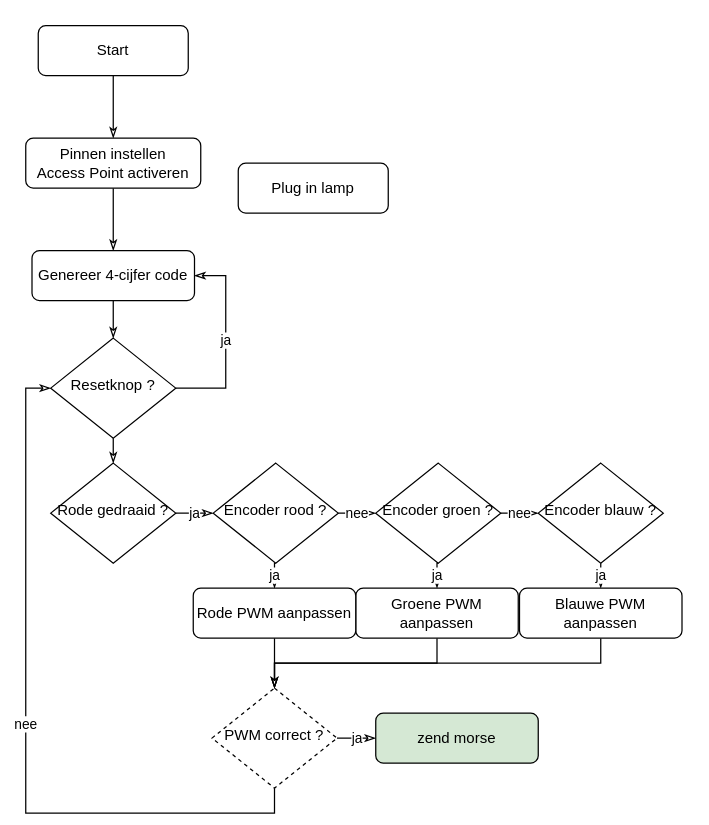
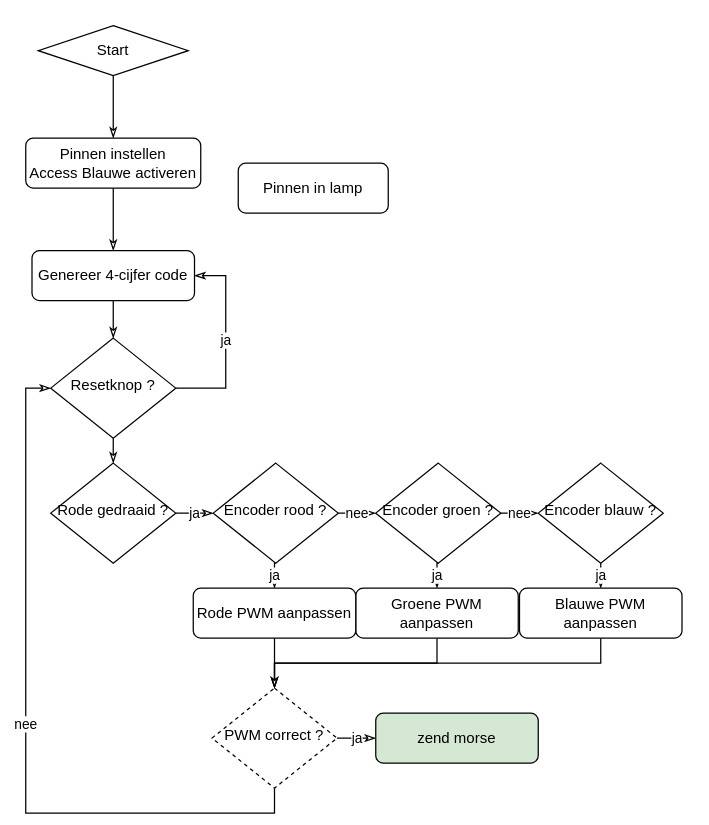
node "Start": shape rounded rectangle -> diamond
node "Pinnen instellen Access Point activeren": label "Pinnen instellen Access Point activeren" -> "Pinnen instellen Access Blauwe activeren"
node "Plug in lamp": label "Plug in lamp" -> "Pinnen in lamp"
